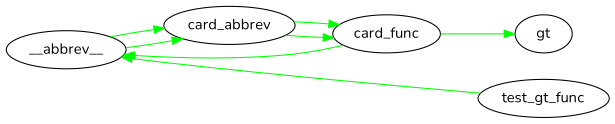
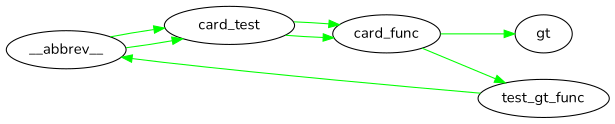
node "card_abbrev": label "card_abbrev" -> "card_test"
edge "card_func" -> "__abbrev__": now "card_func" -> "test_gt_func"
